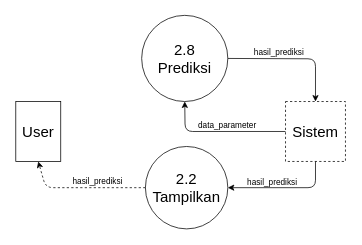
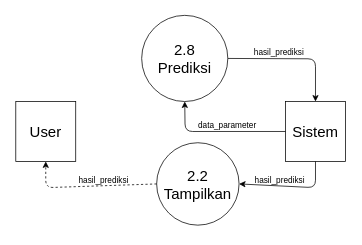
node "User": size 45x60 -> 60x60
node "Sistem": style dashed -> solid
node "2.2 Tampilkan": moved (186, 188) -> (198, 184)
